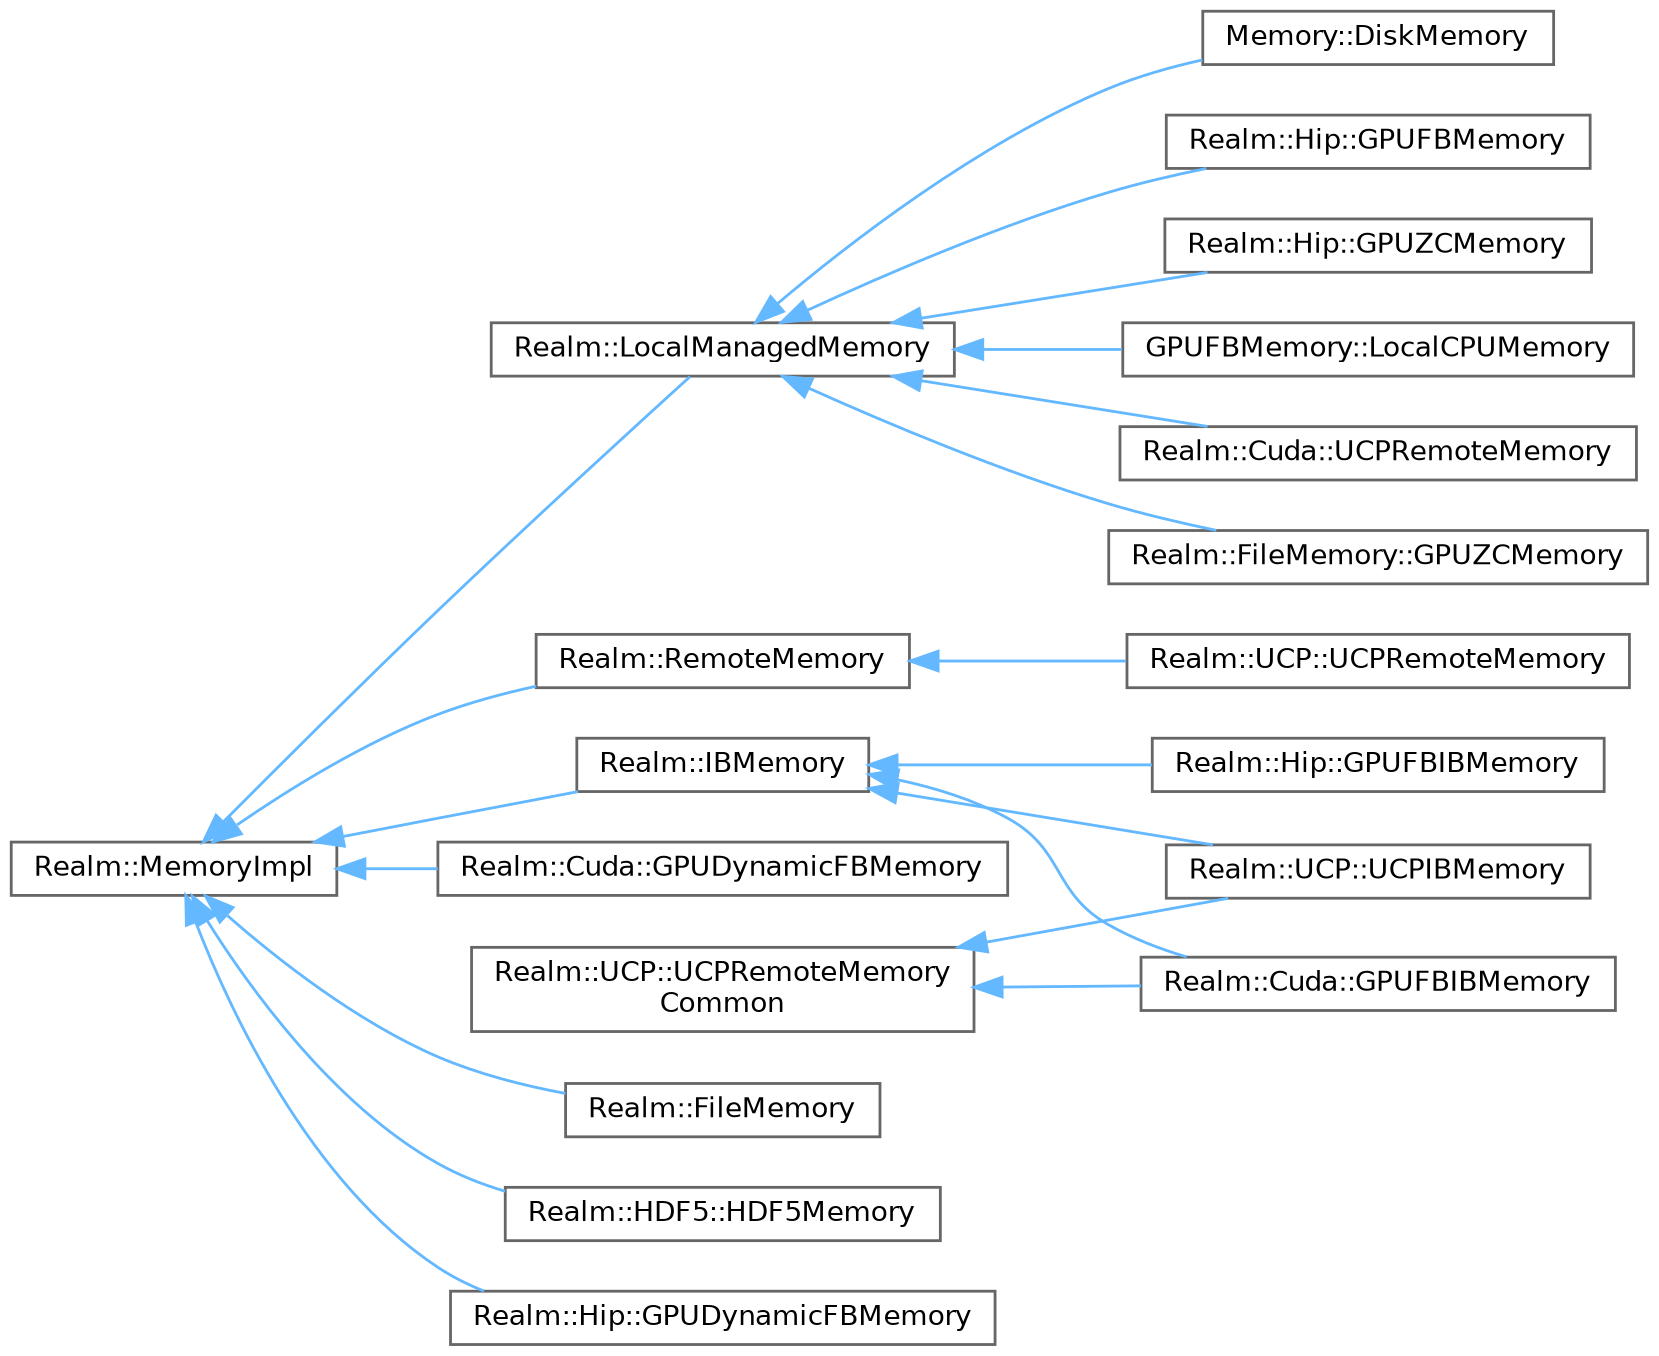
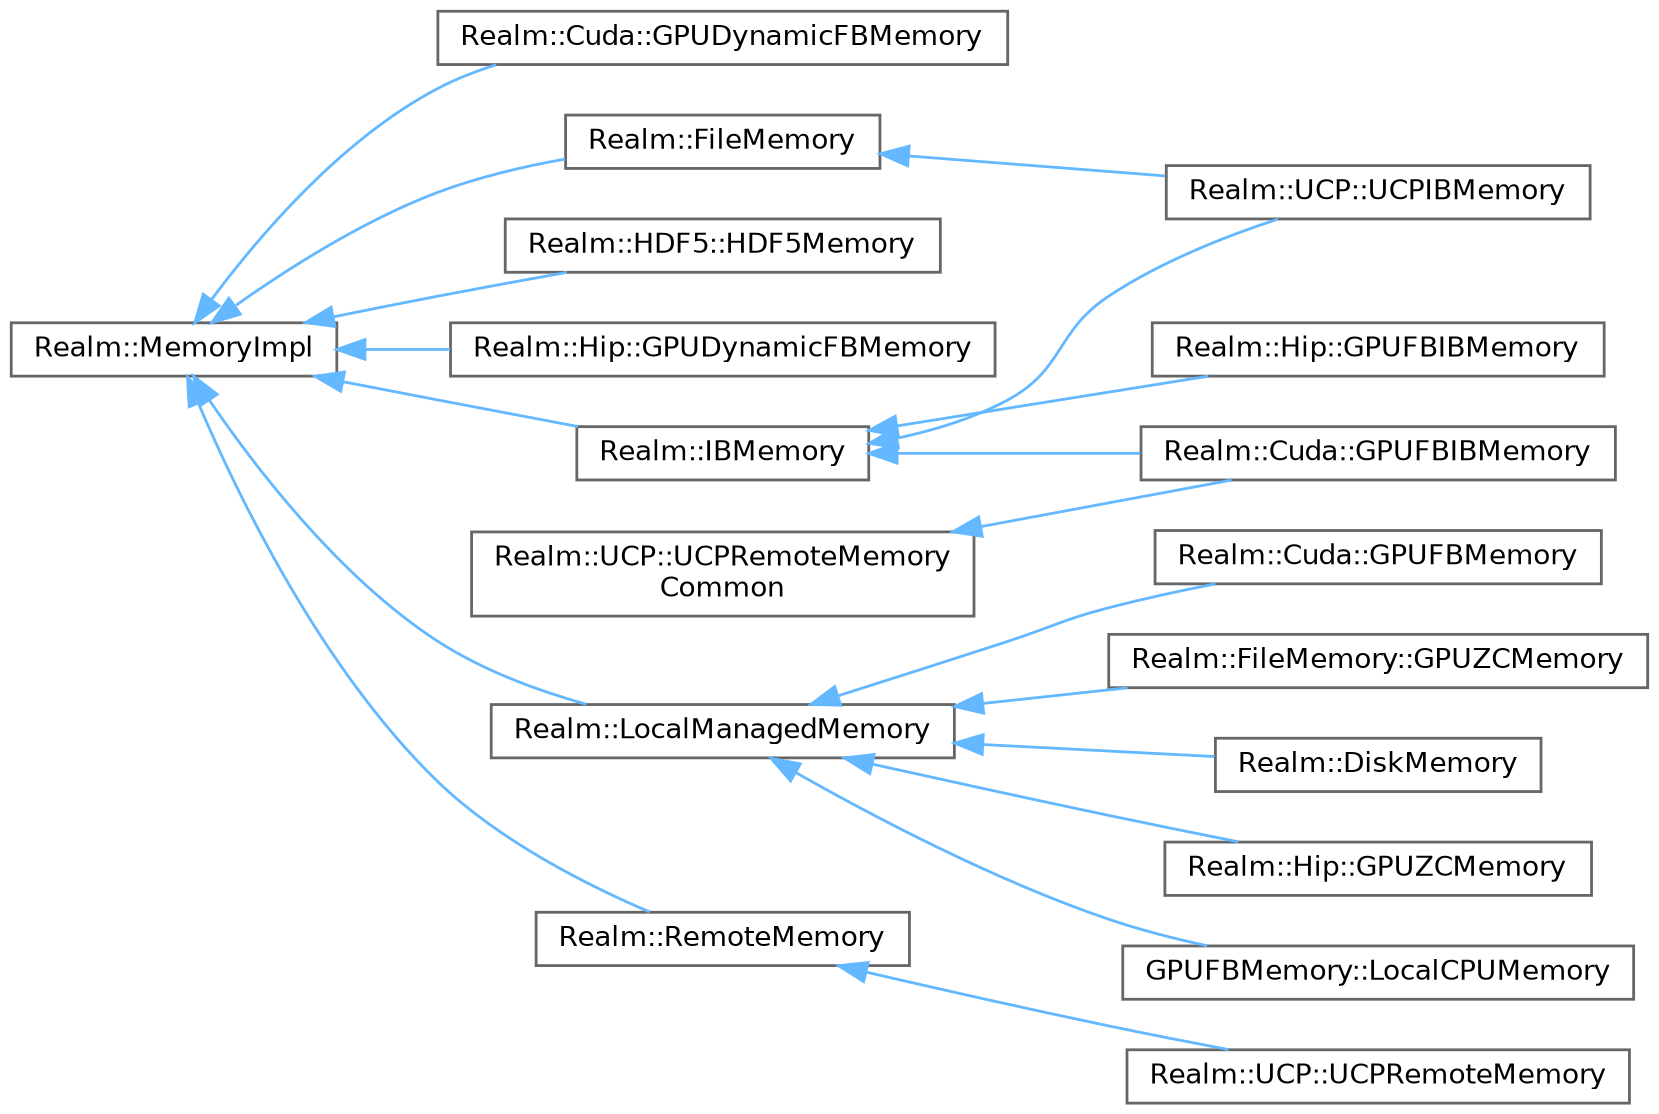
node "Memory::DiskMemory": label "Memory::DiskMemory" -> "Realm::DiskMemory"
node "Realm::Hip::GPUFBMemory": removed
node "Realm::Cuda::UCPRemoteMemory": label "Realm::Cuda::UCPRemoteMemory" -> "Realm::Cuda::GPUFBMemory"
edge "Realm::UCP::UCPIBMemory" -> "Realm::UCP::UCPRemoteMemory Common": now "Realm::UCP::UCPIBMemory" -> "Realm::FileMemory"
